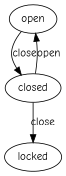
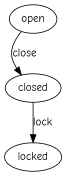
edge "closed" -> "open": removed, label "open"
edge "closed" -> "locked": label "close" -> "lock"
